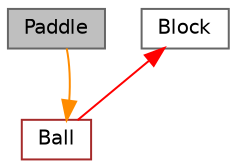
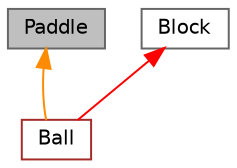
edge "Paddle" -> "Ball": reversed
